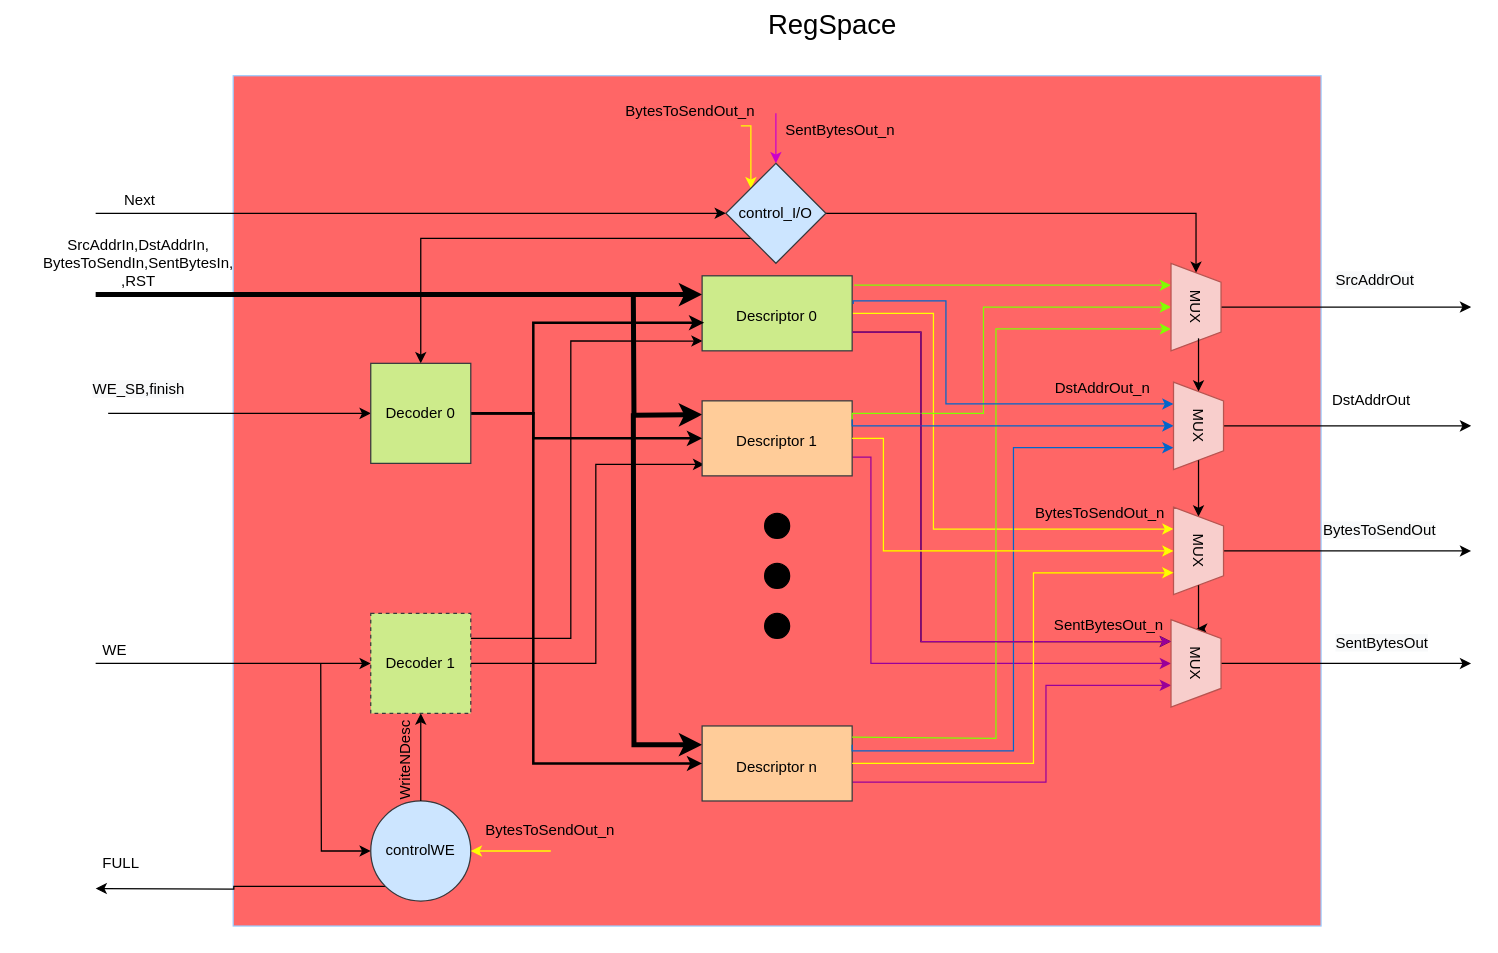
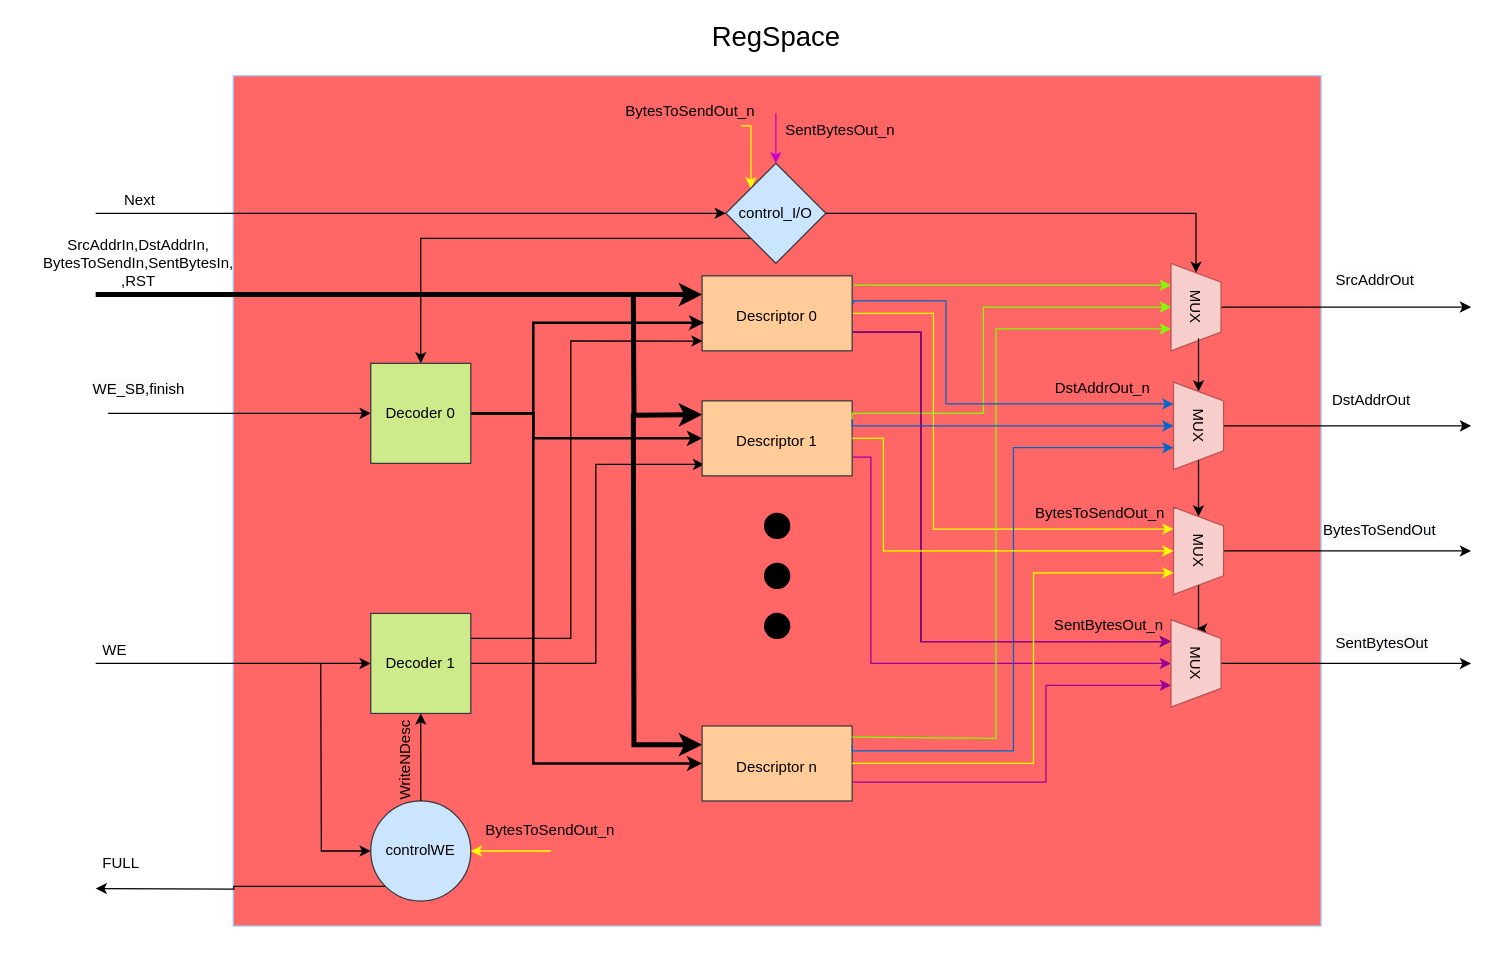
node "RegSpace": moved (832, 26) -> (776, 38)
node "Descriptor 0": fillcolor #cdeb8b -> #ffcc99
node "Decoder 1": style dashed -> solid
